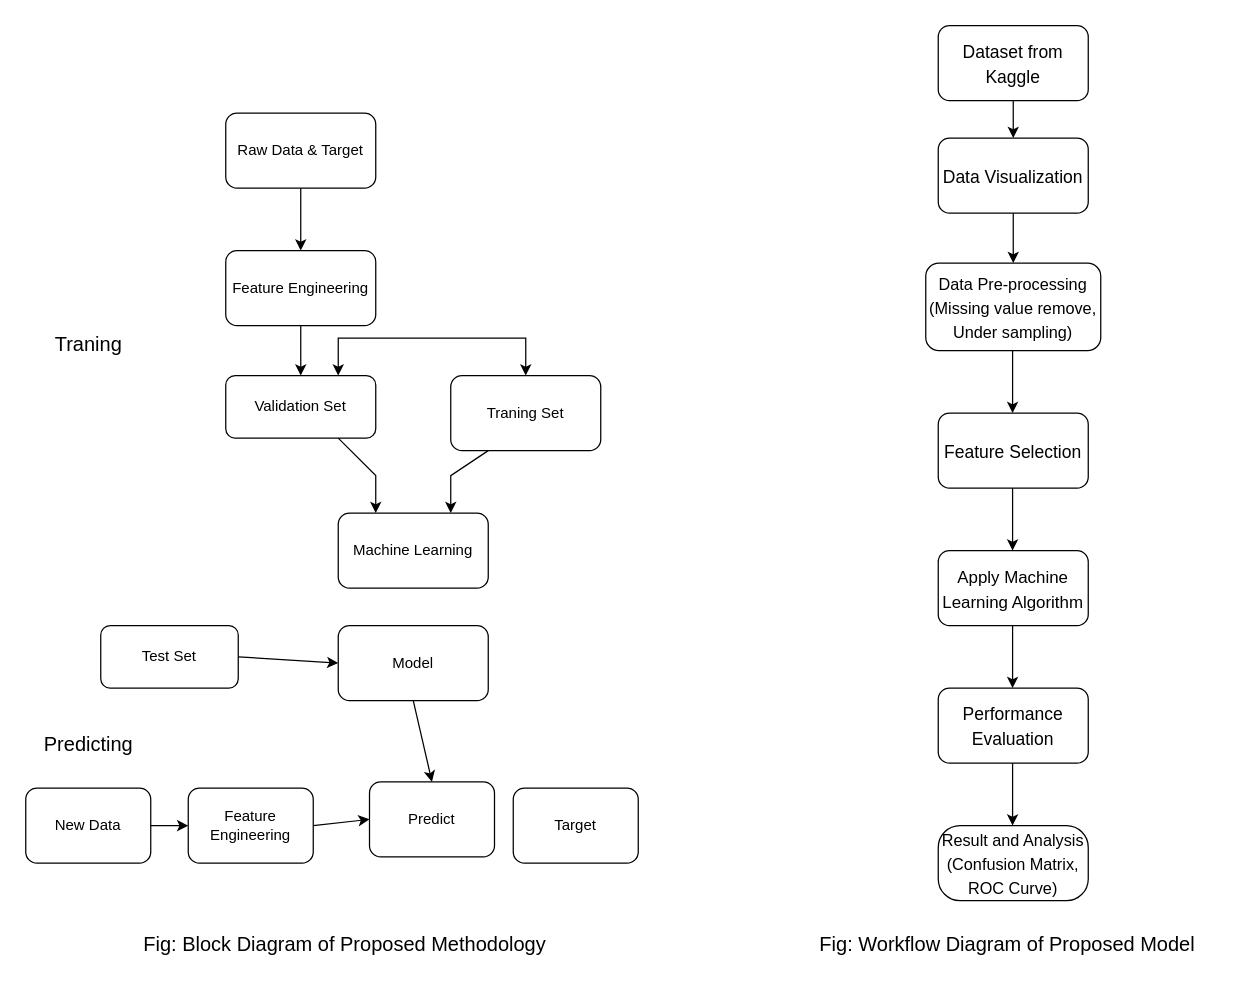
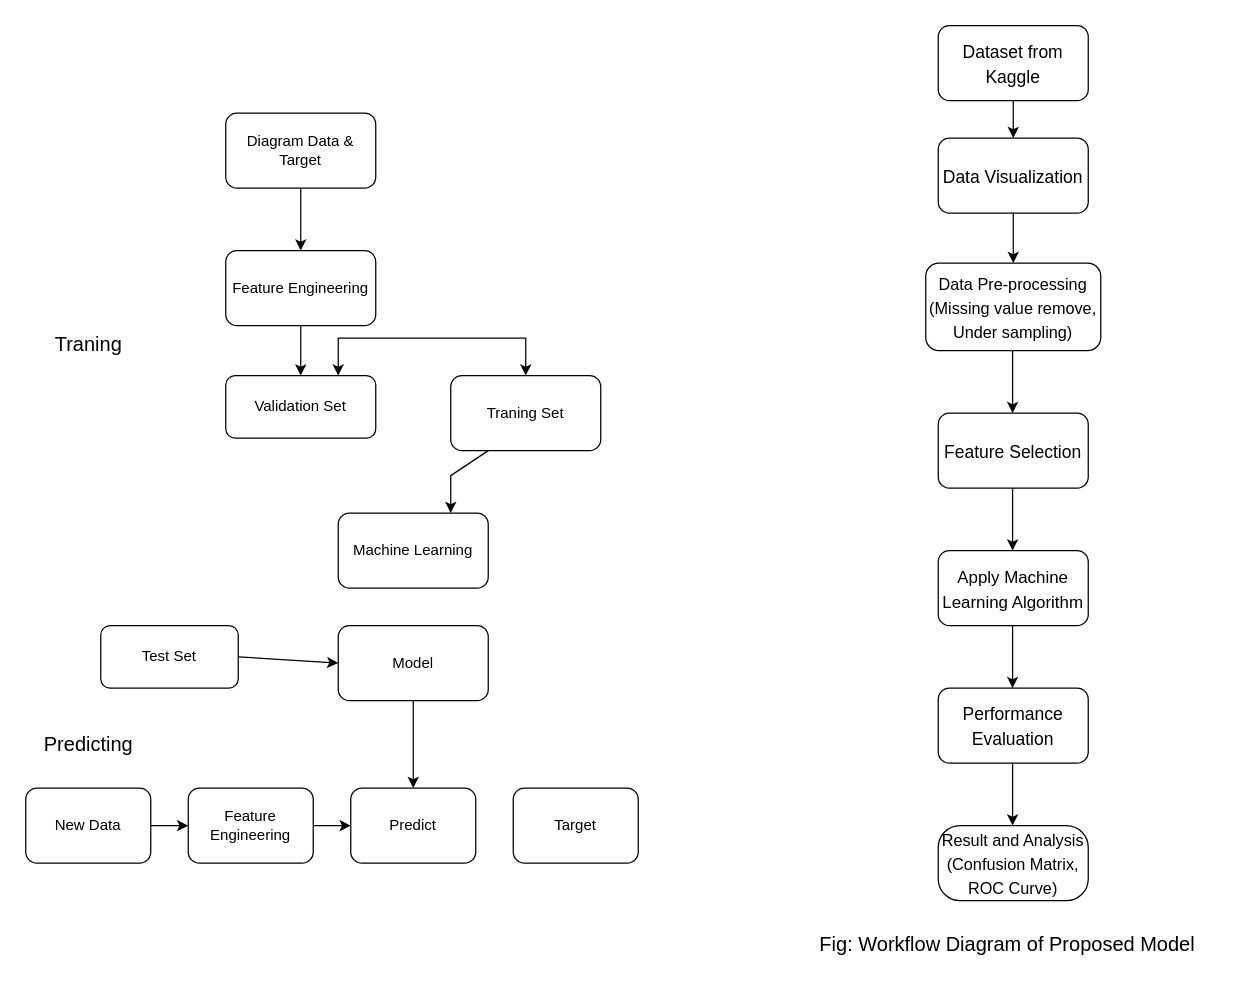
node "Raw Data & Target": label "Raw Data & Target" -> "Diagram Data & Target"
edge "Validation Set" -> "Machine Learning": removed
node "Predict": moved (432, 819) -> (413, 826)
node "Fig: Block Diagram of Proposed Methodology": removed
